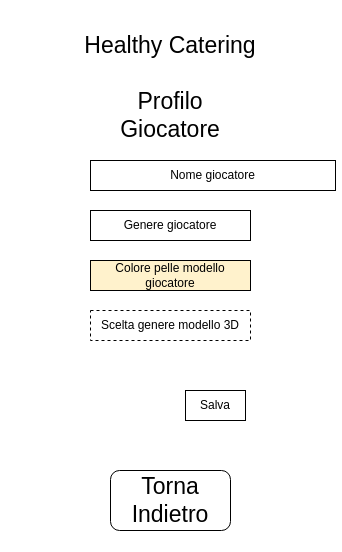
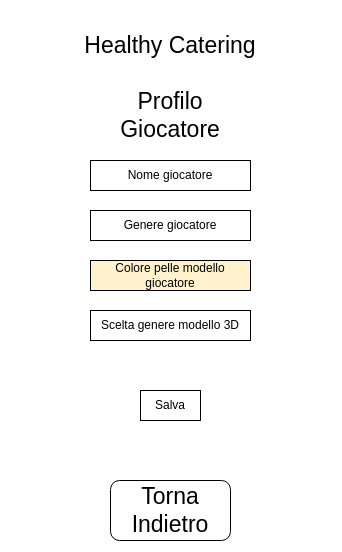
node "Nome giocatore": size 245x30 -> 160x30
node "Scelta genere modello 3D": style dashed -> solid
node "Salva": moved (216, 406) -> (171, 406)
node "Torna Indietro": moved (171, 501) -> (171, 511)
